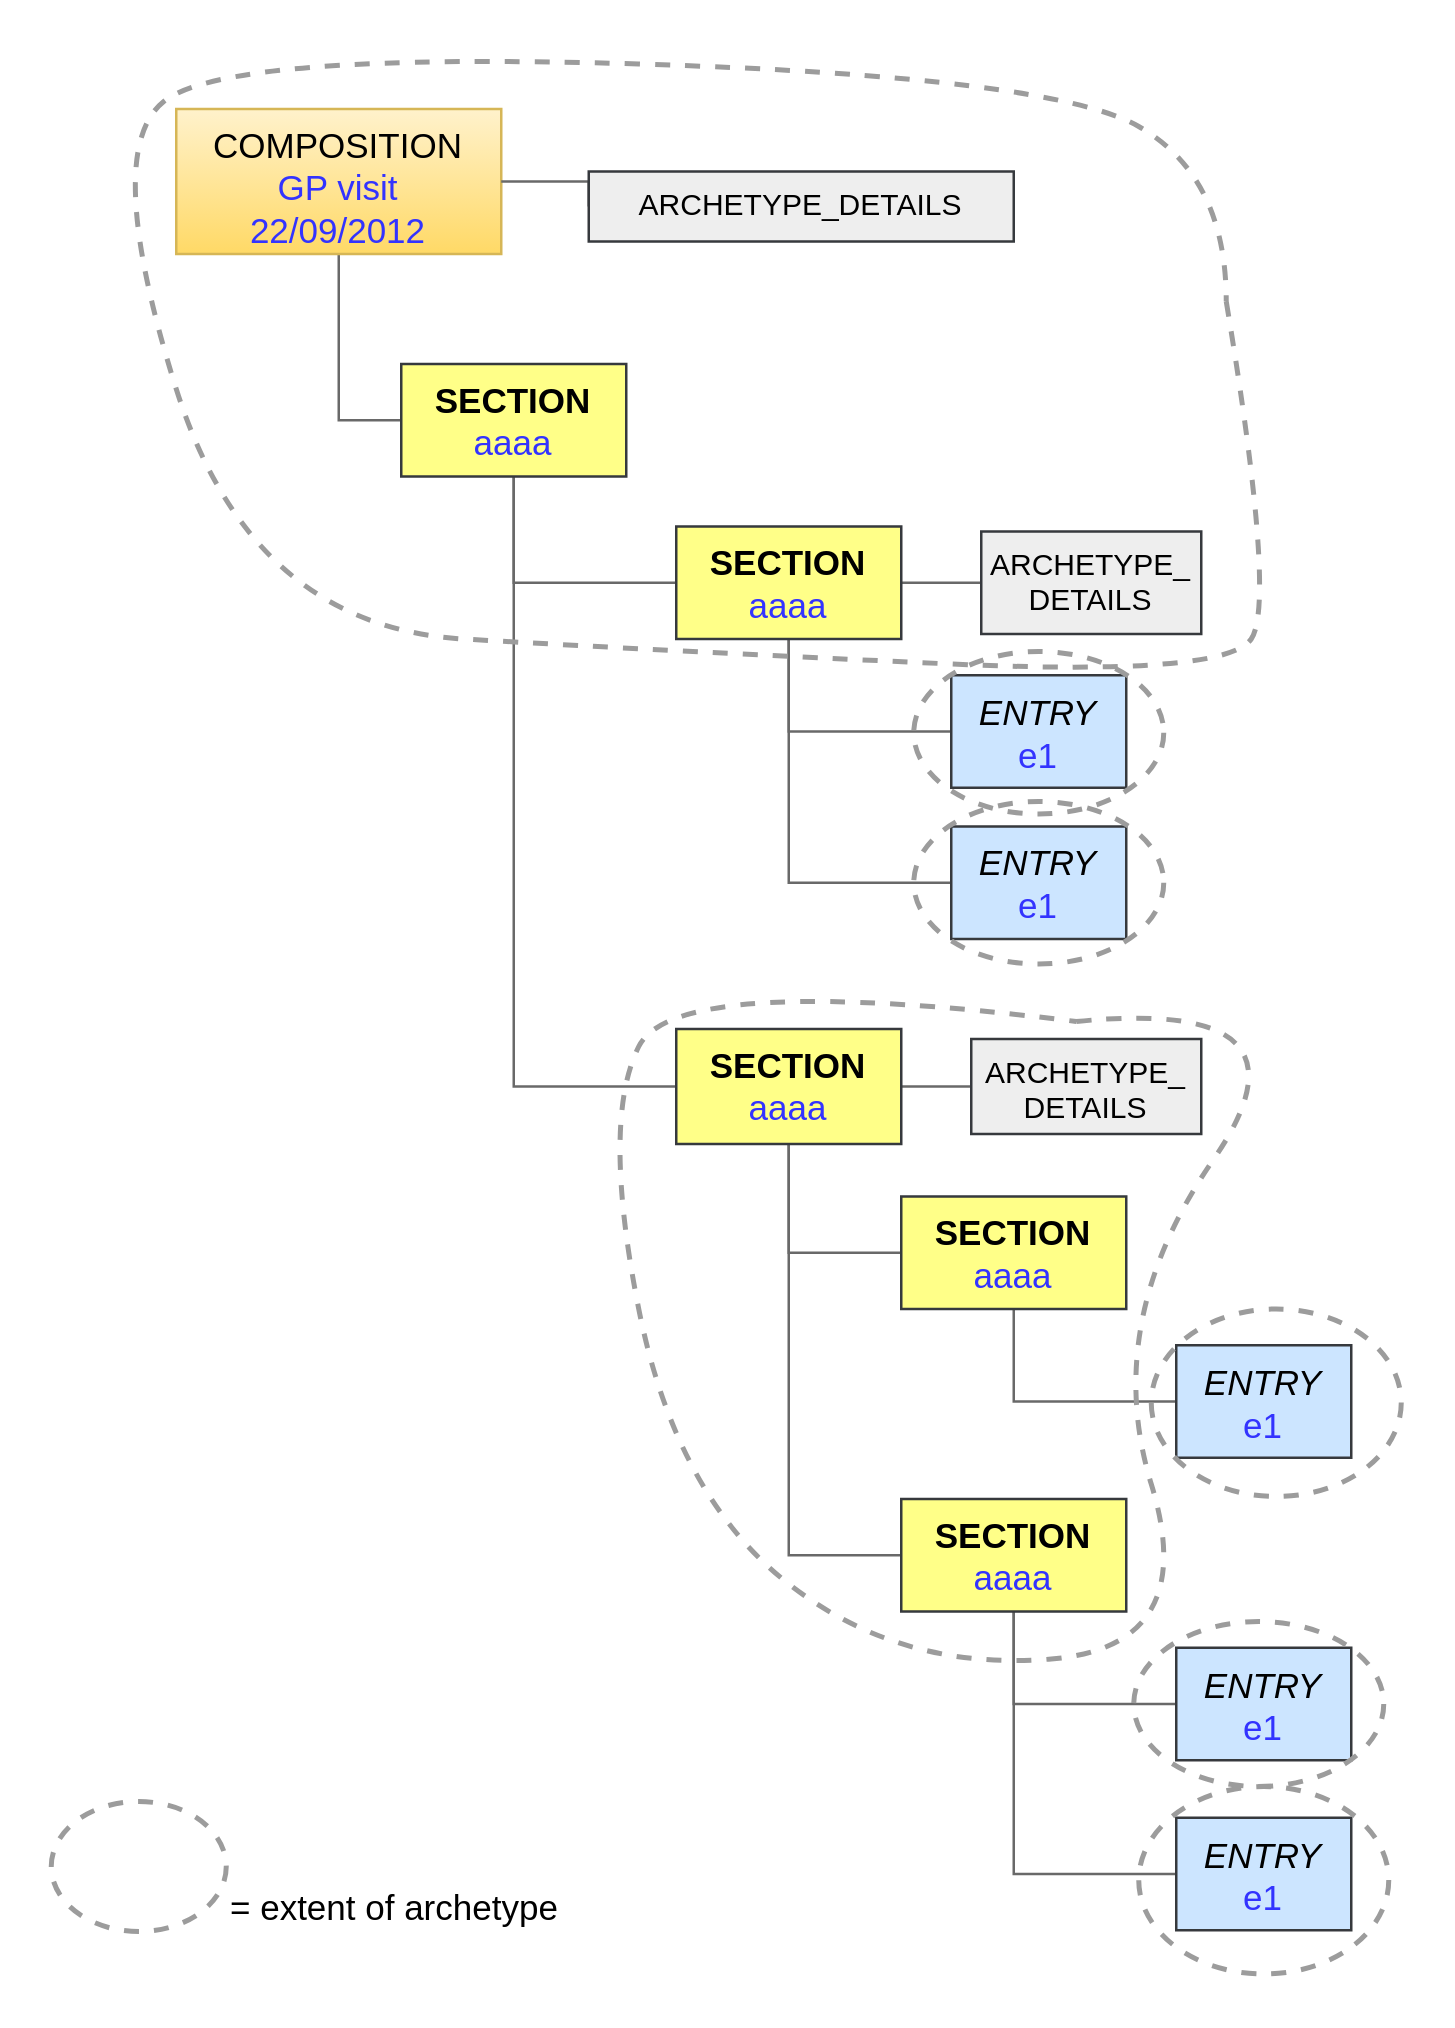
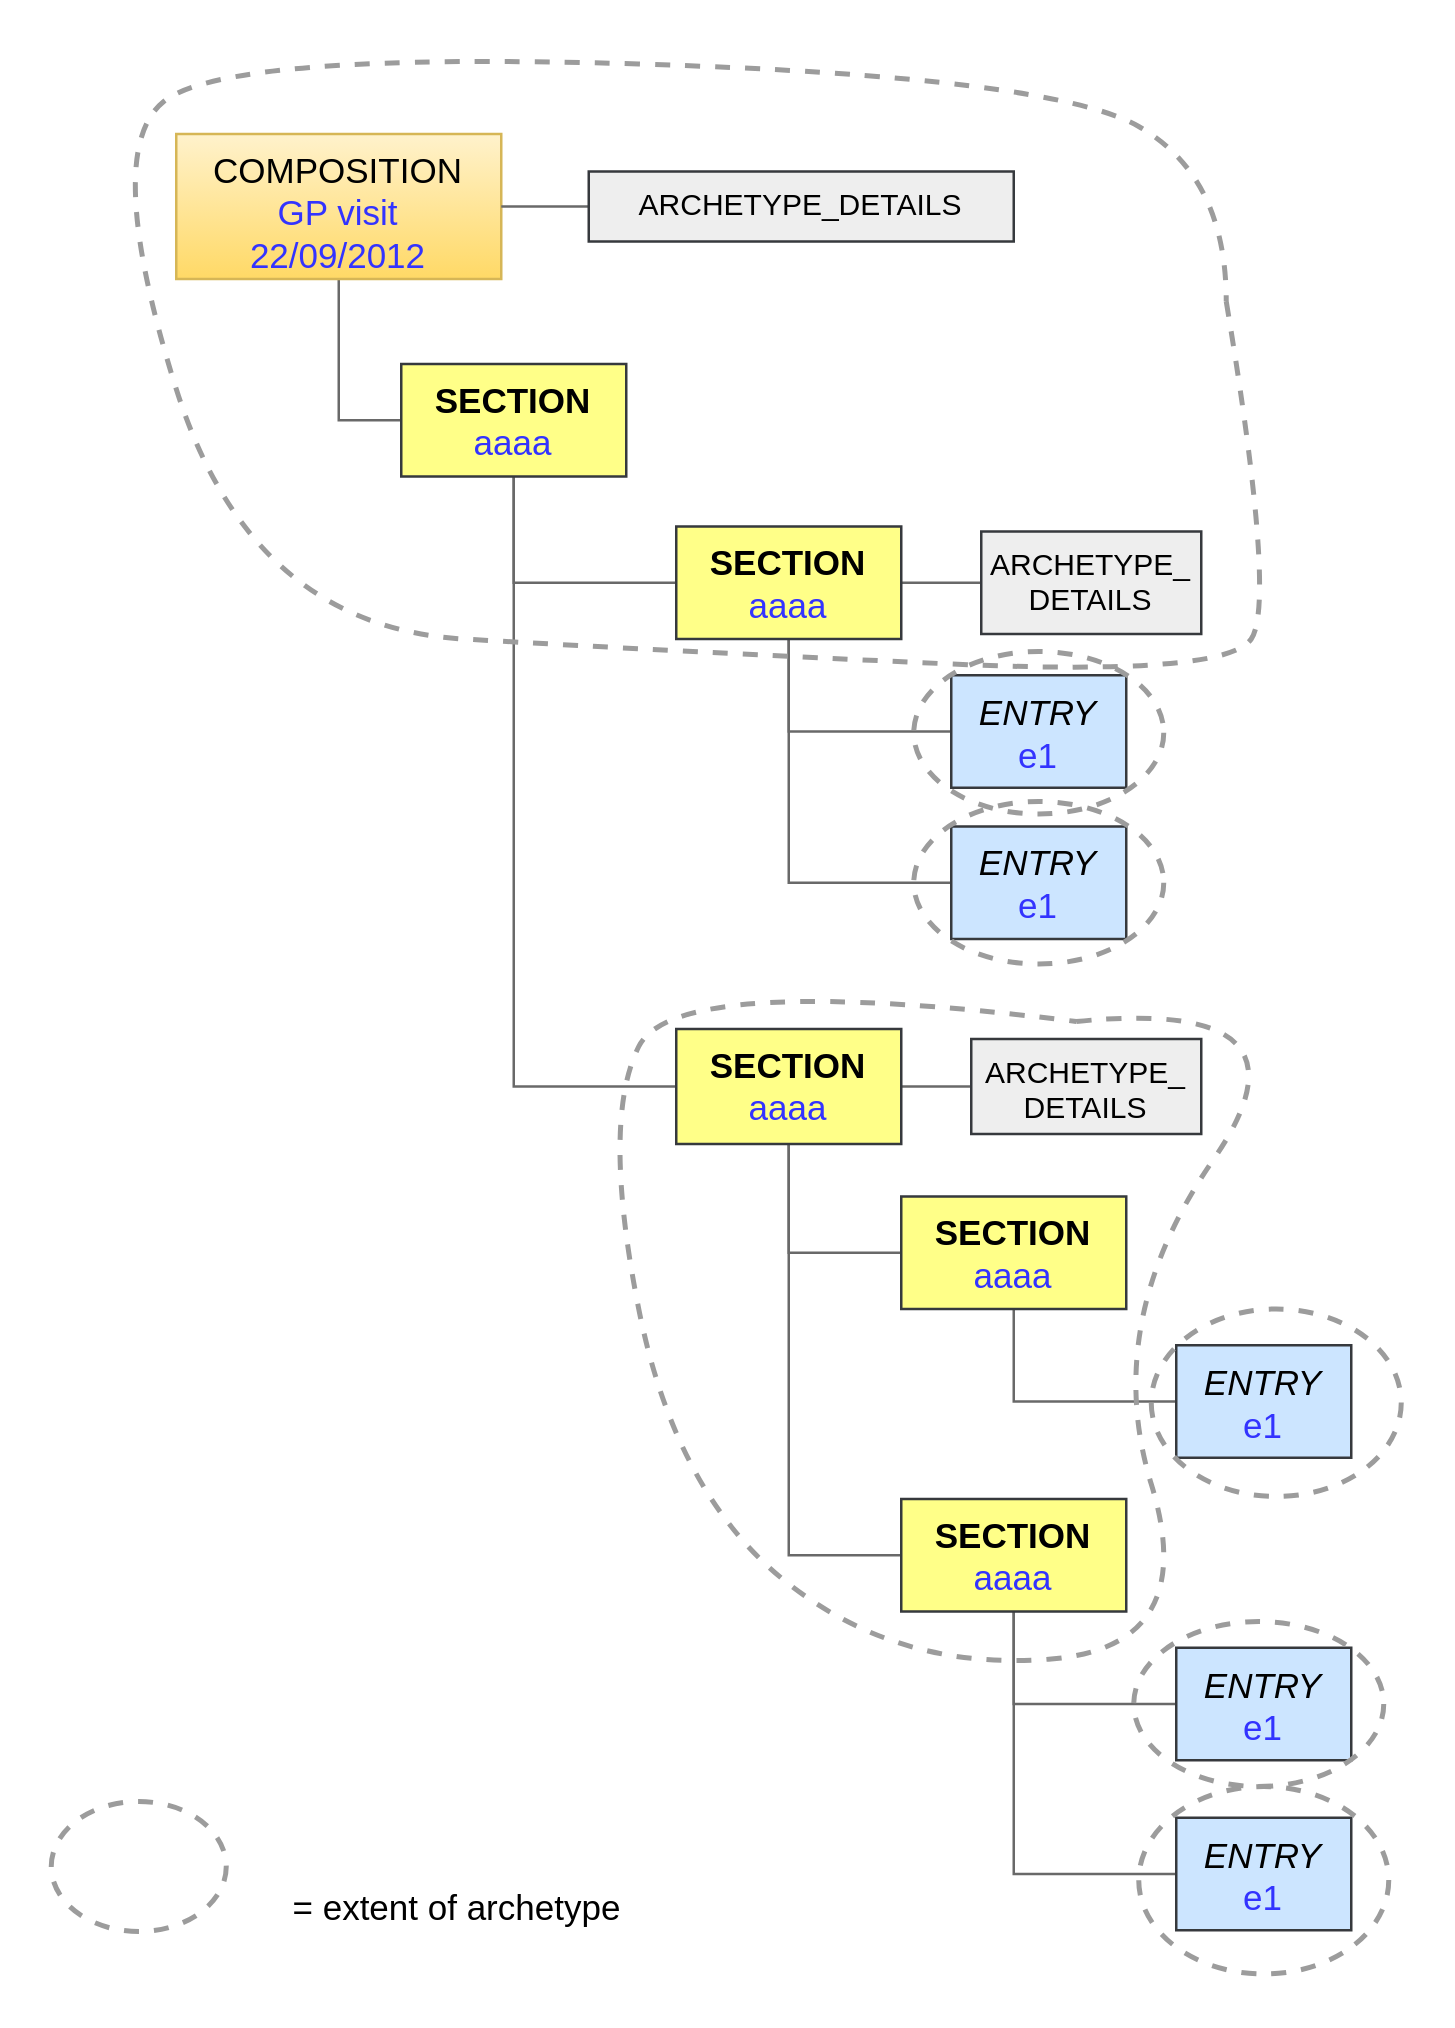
node "COMPOSITION GP visit 22/09/2012": moved (339, 181) -> (339, 206)
node "= extent of archetype": moved (389, 1905) -> (451, 1905)
